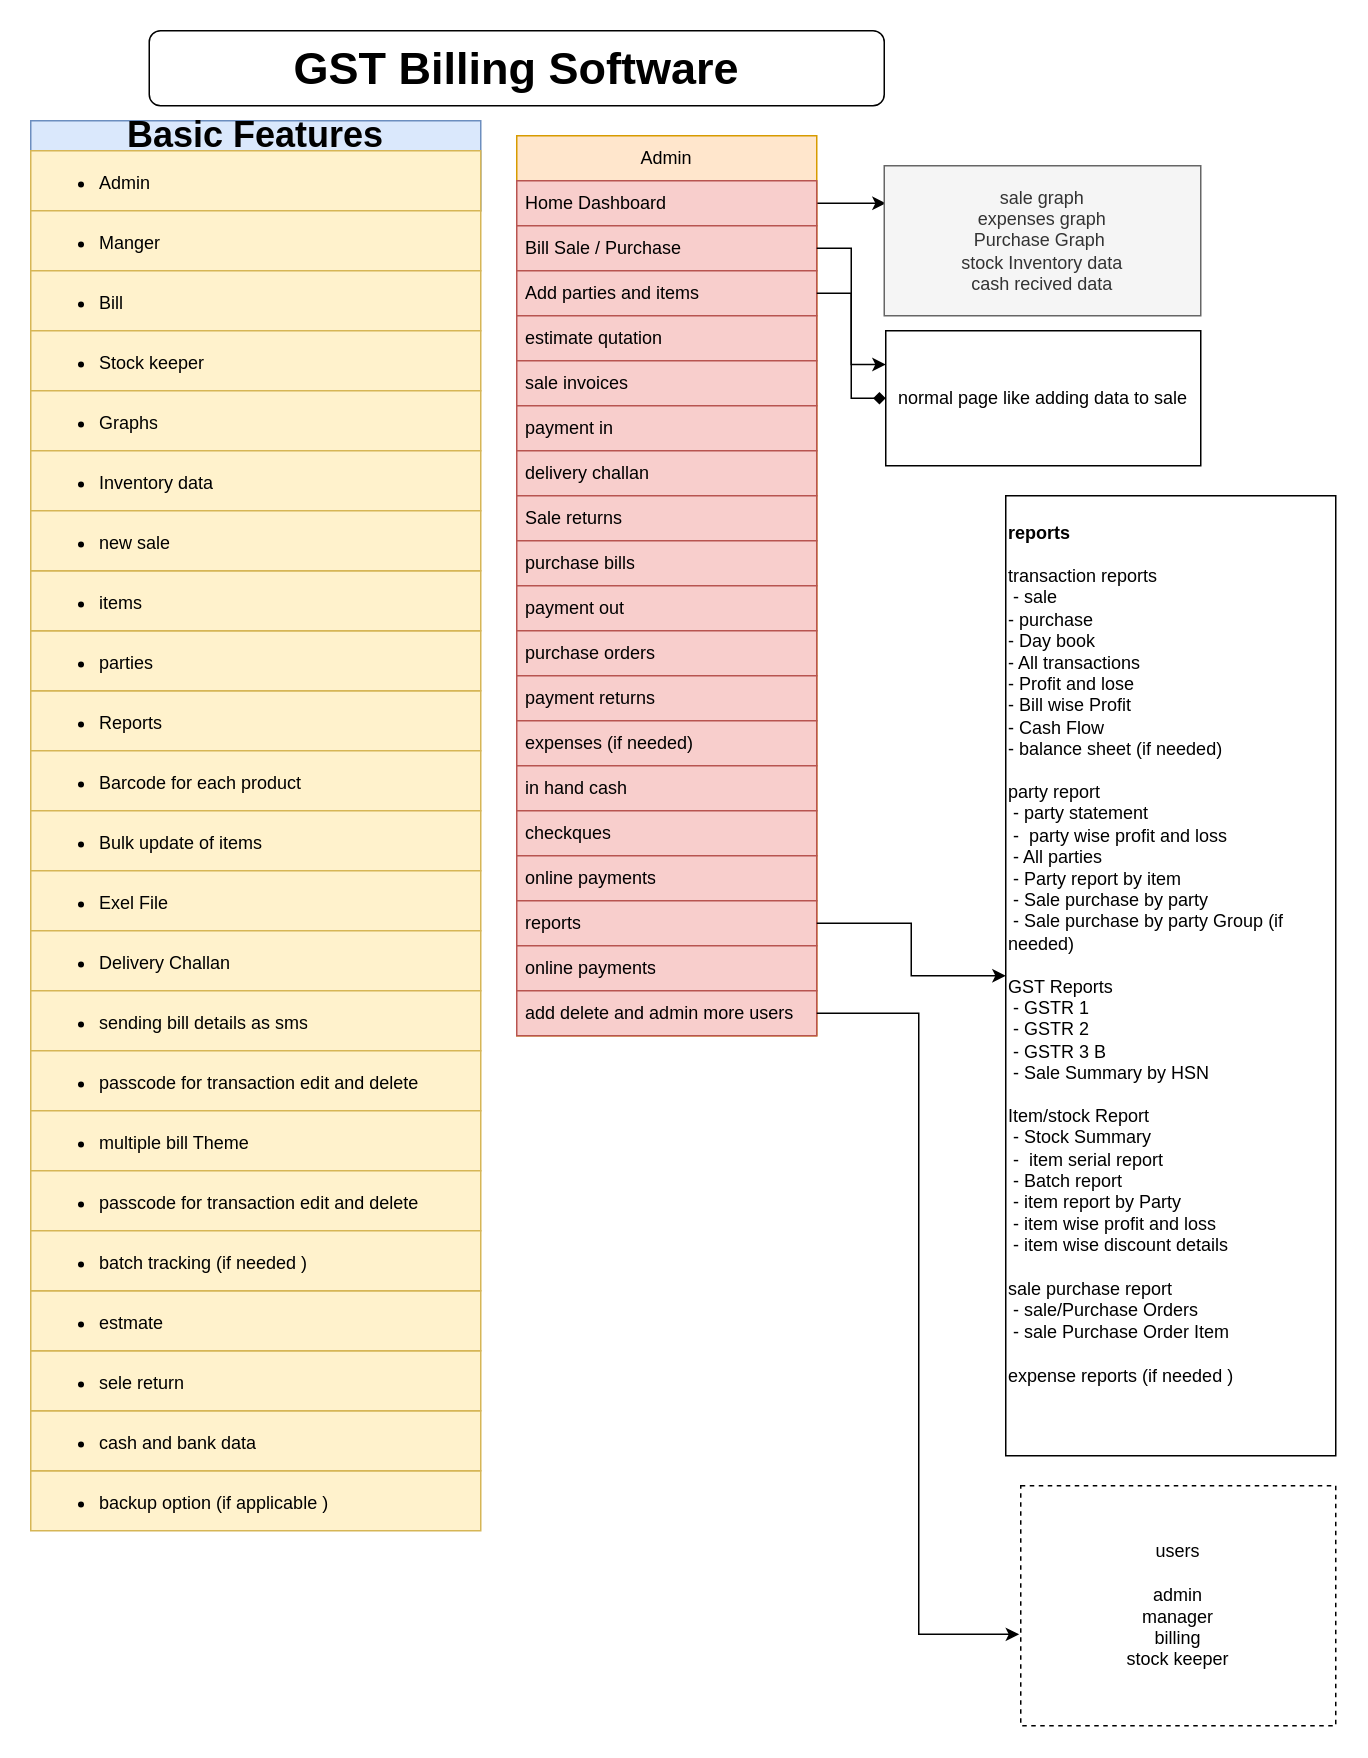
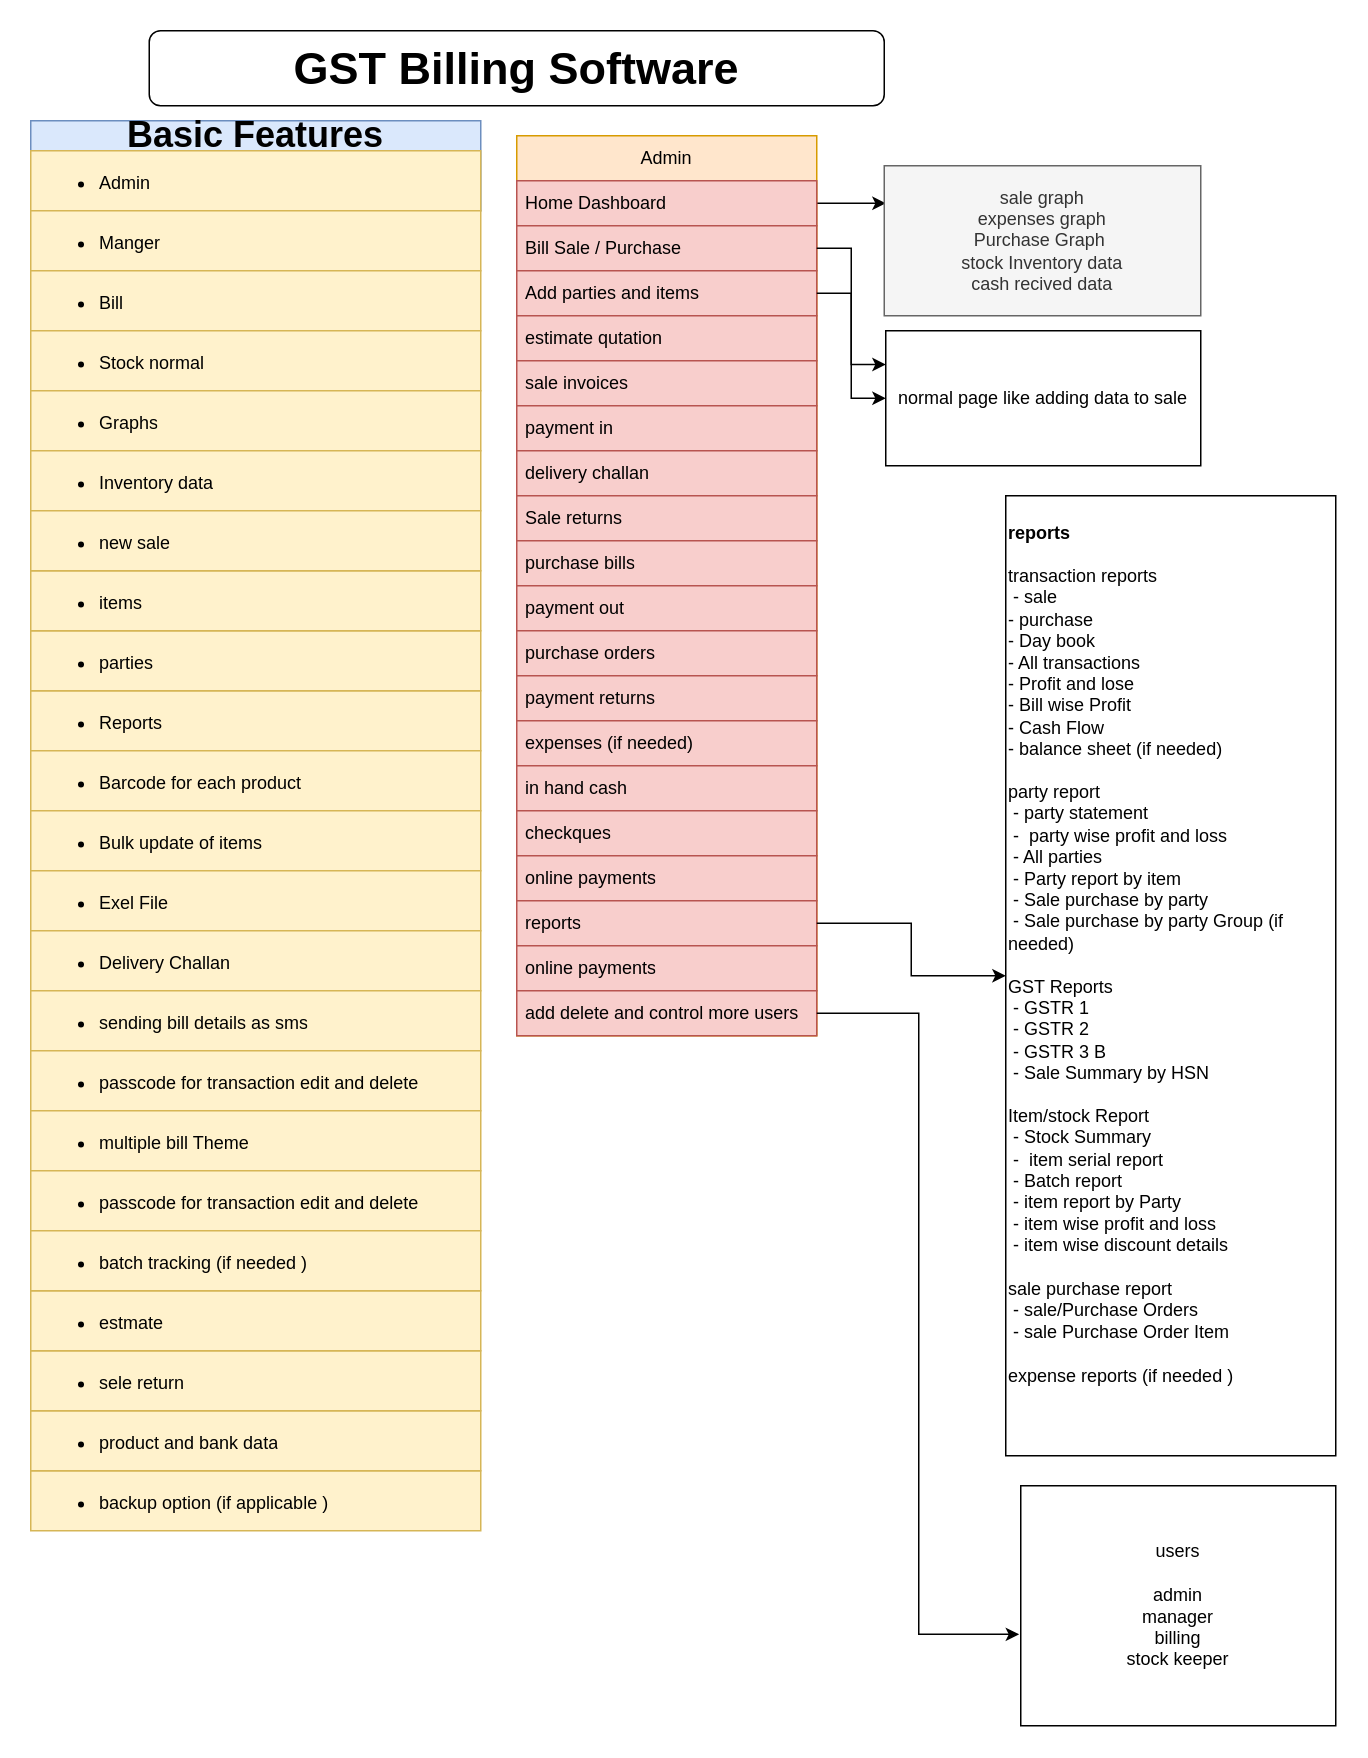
node "Stock keeper": label "Stock keeper" -> "Stock normal"
edge "Add parties and items" -> "normal page like adding data to sale": arrowhead diamond -> classic
node "add delete and admin more users": label "add delete and admin more users" -> "add delete and control more users"
node "cash and bank data": label "cash and bank data" -> "product and bank data"
node "users admin manager billing stock keeper": style dashed -> solid
